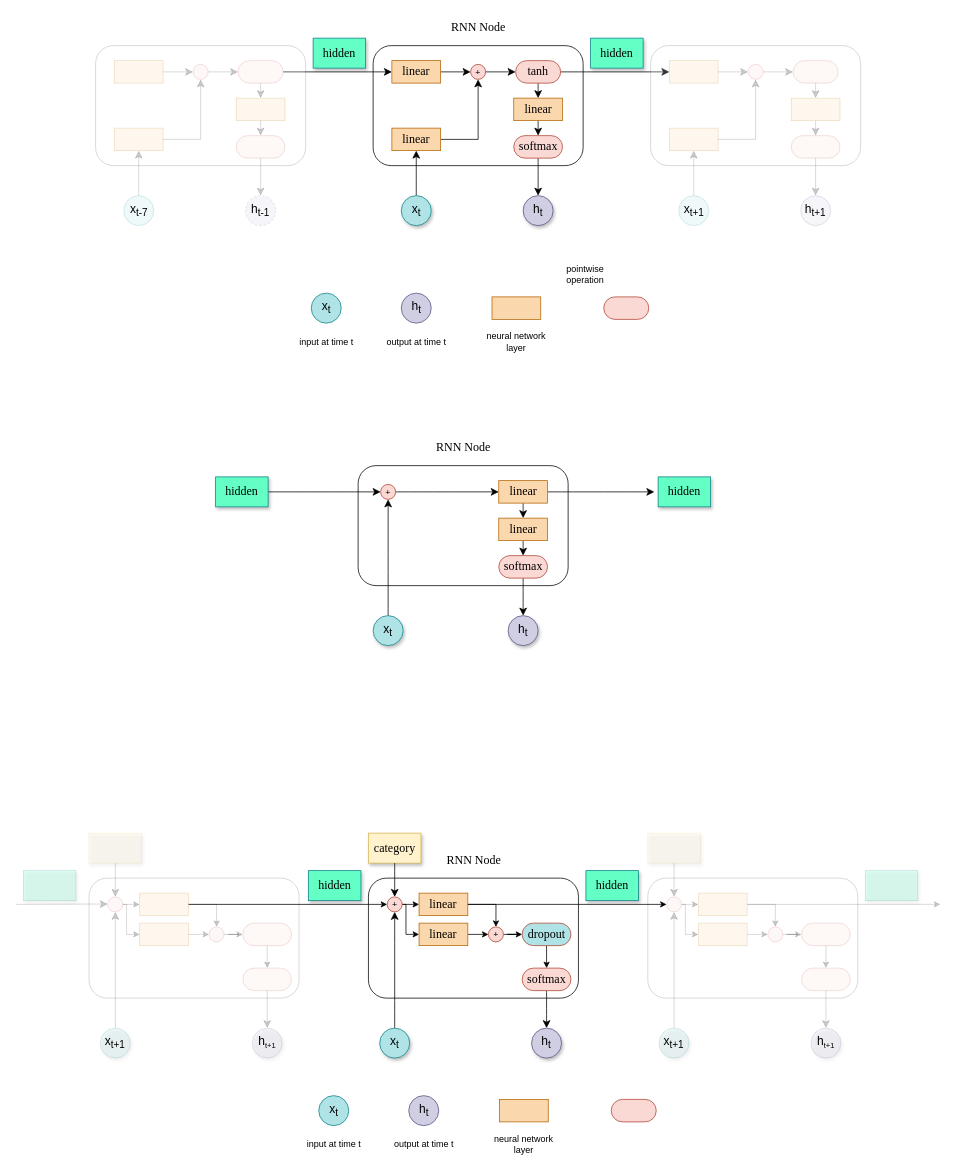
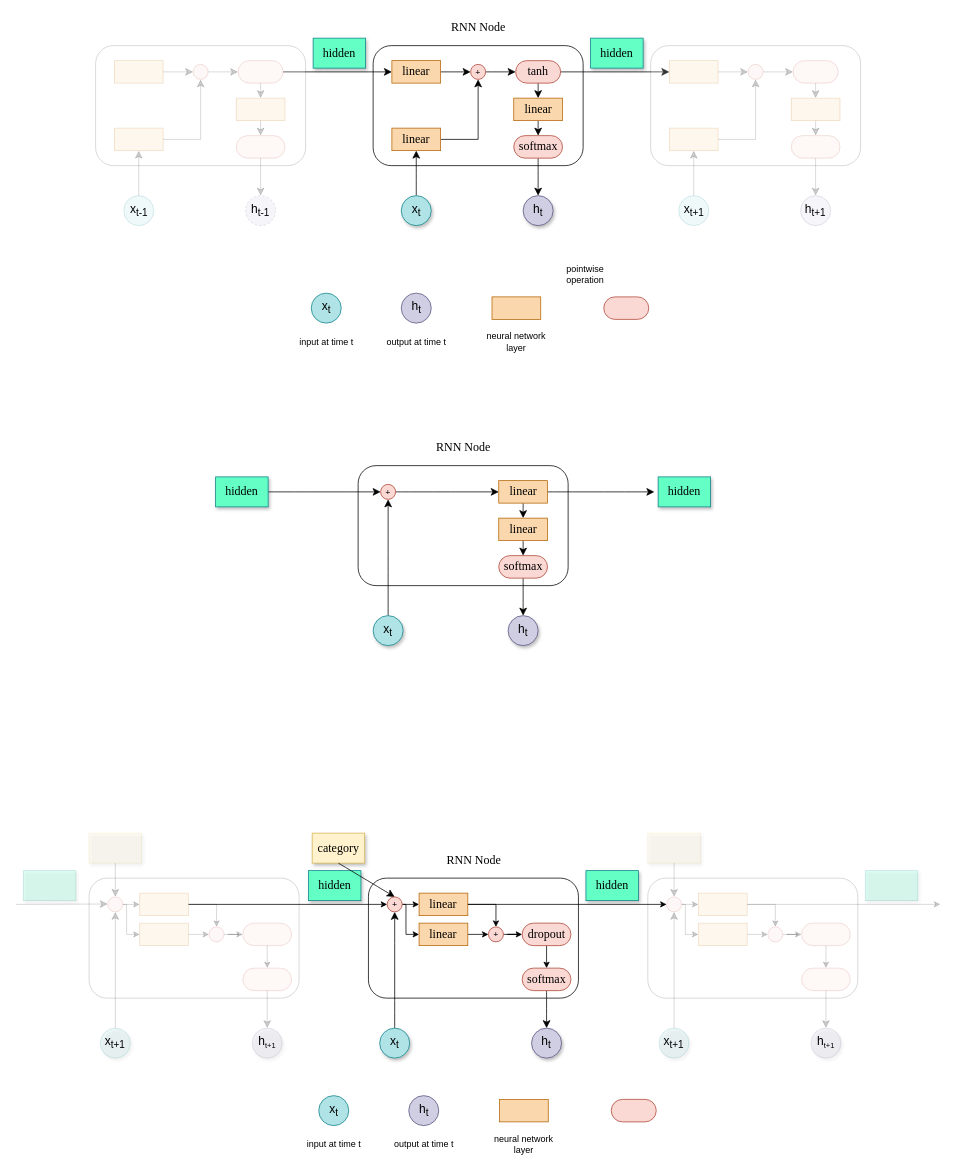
node "xt-7": label "xt-7" -> "xt-1"
node "category": moved (395, 848) -> (338, 848)
node "dropout": fillcolor #b0e3e6 -> #fad9d5
